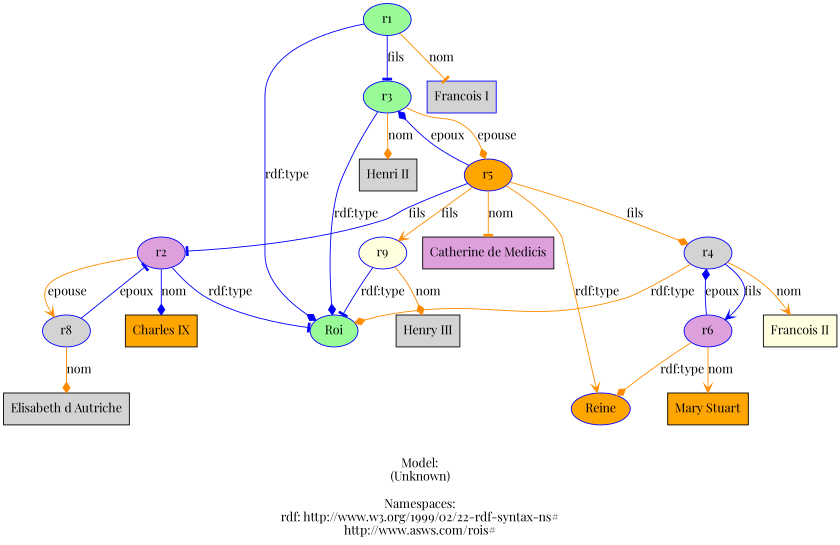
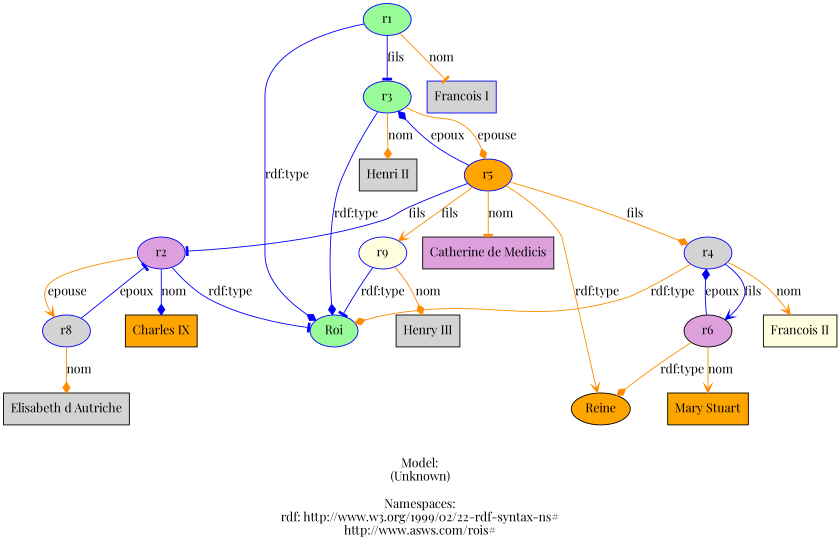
node "r6": color blue -> black
node "Reine": color blue -> black
